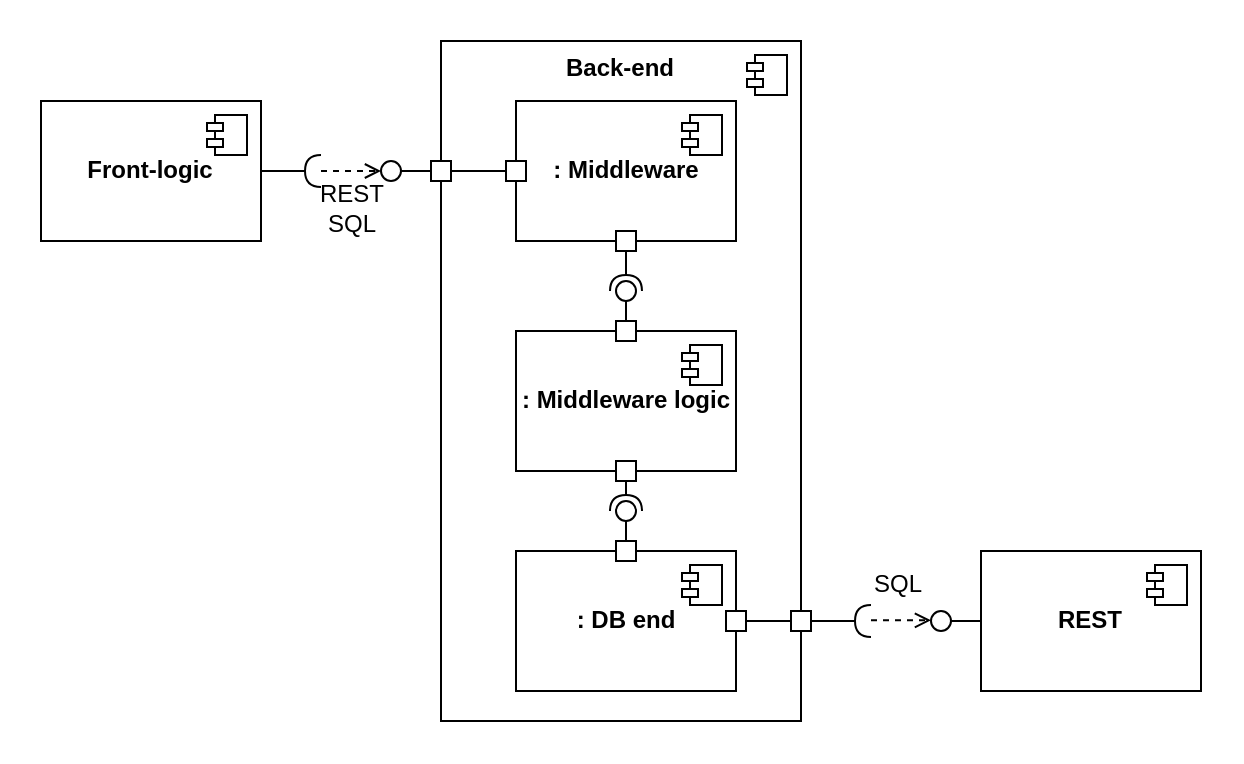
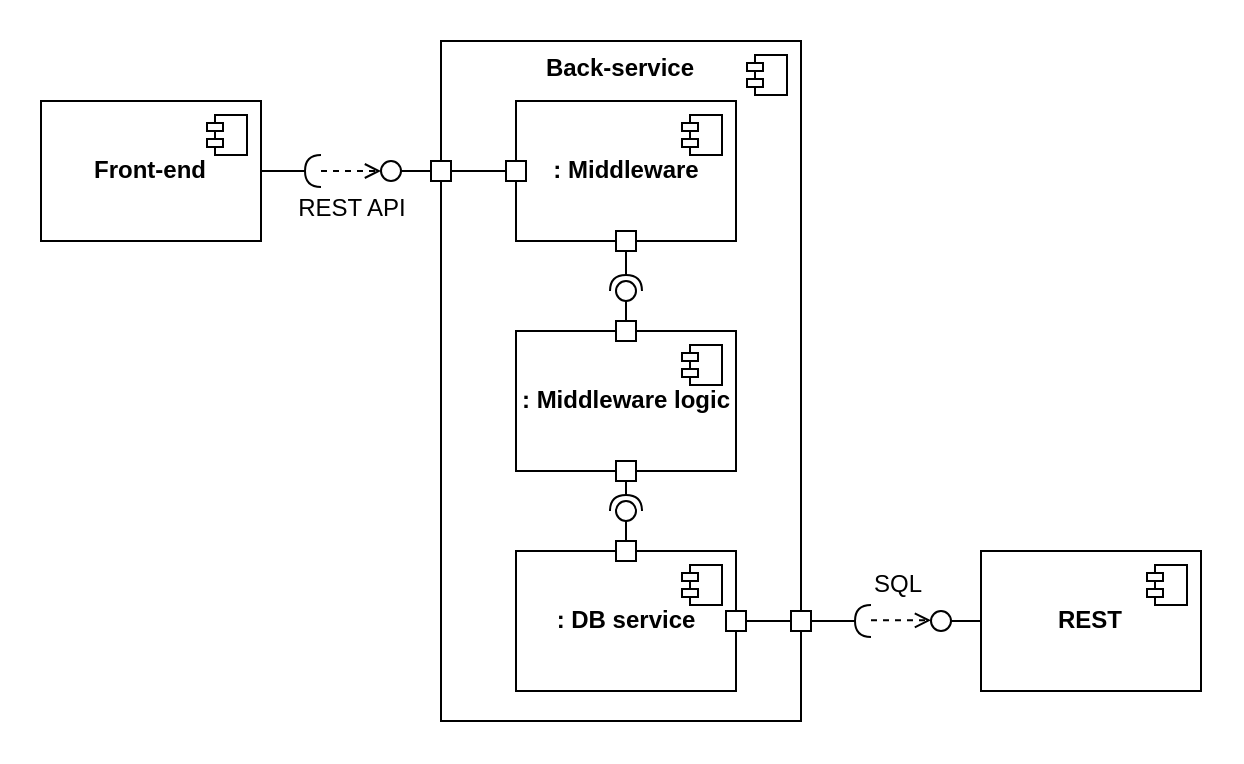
node "Back-end": label "Back-end" -> "Back-service"
node "Front-logic": label "Front-logic" -> "Front-end"
node "REST SQL": label "REST SQL" -> "REST API"
node ": DB end": label ": DB end" -> ": DB service"
